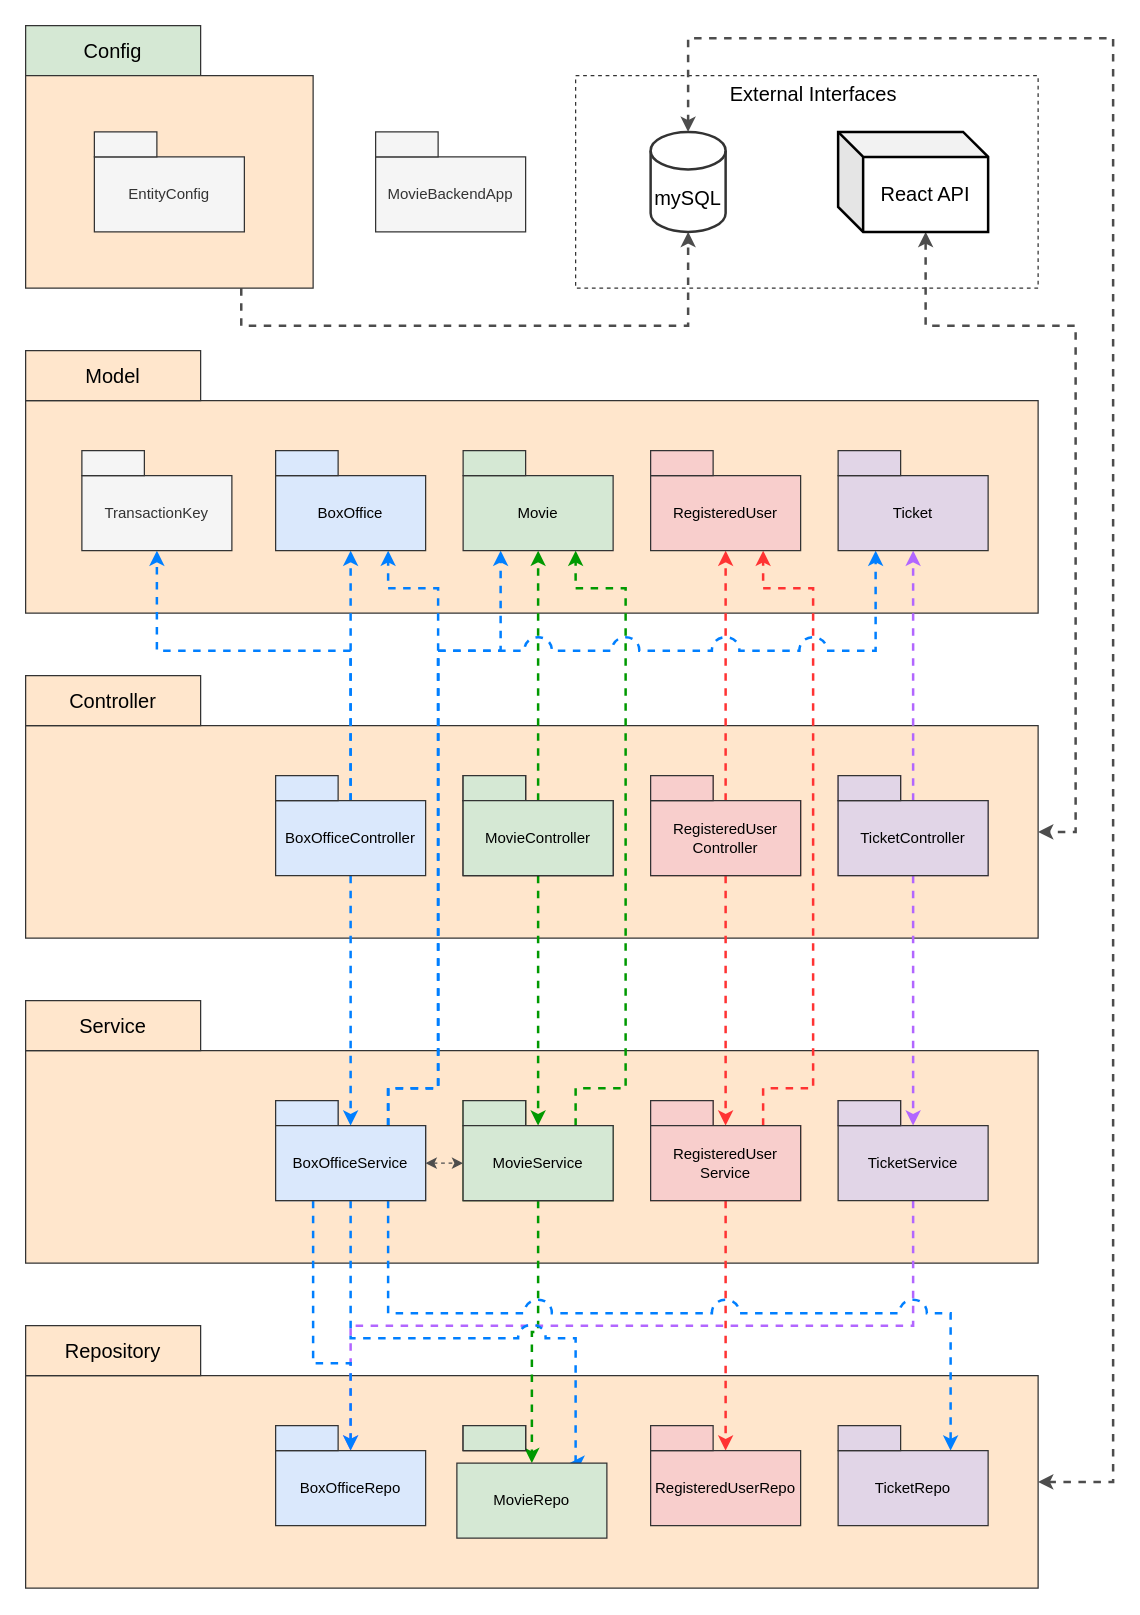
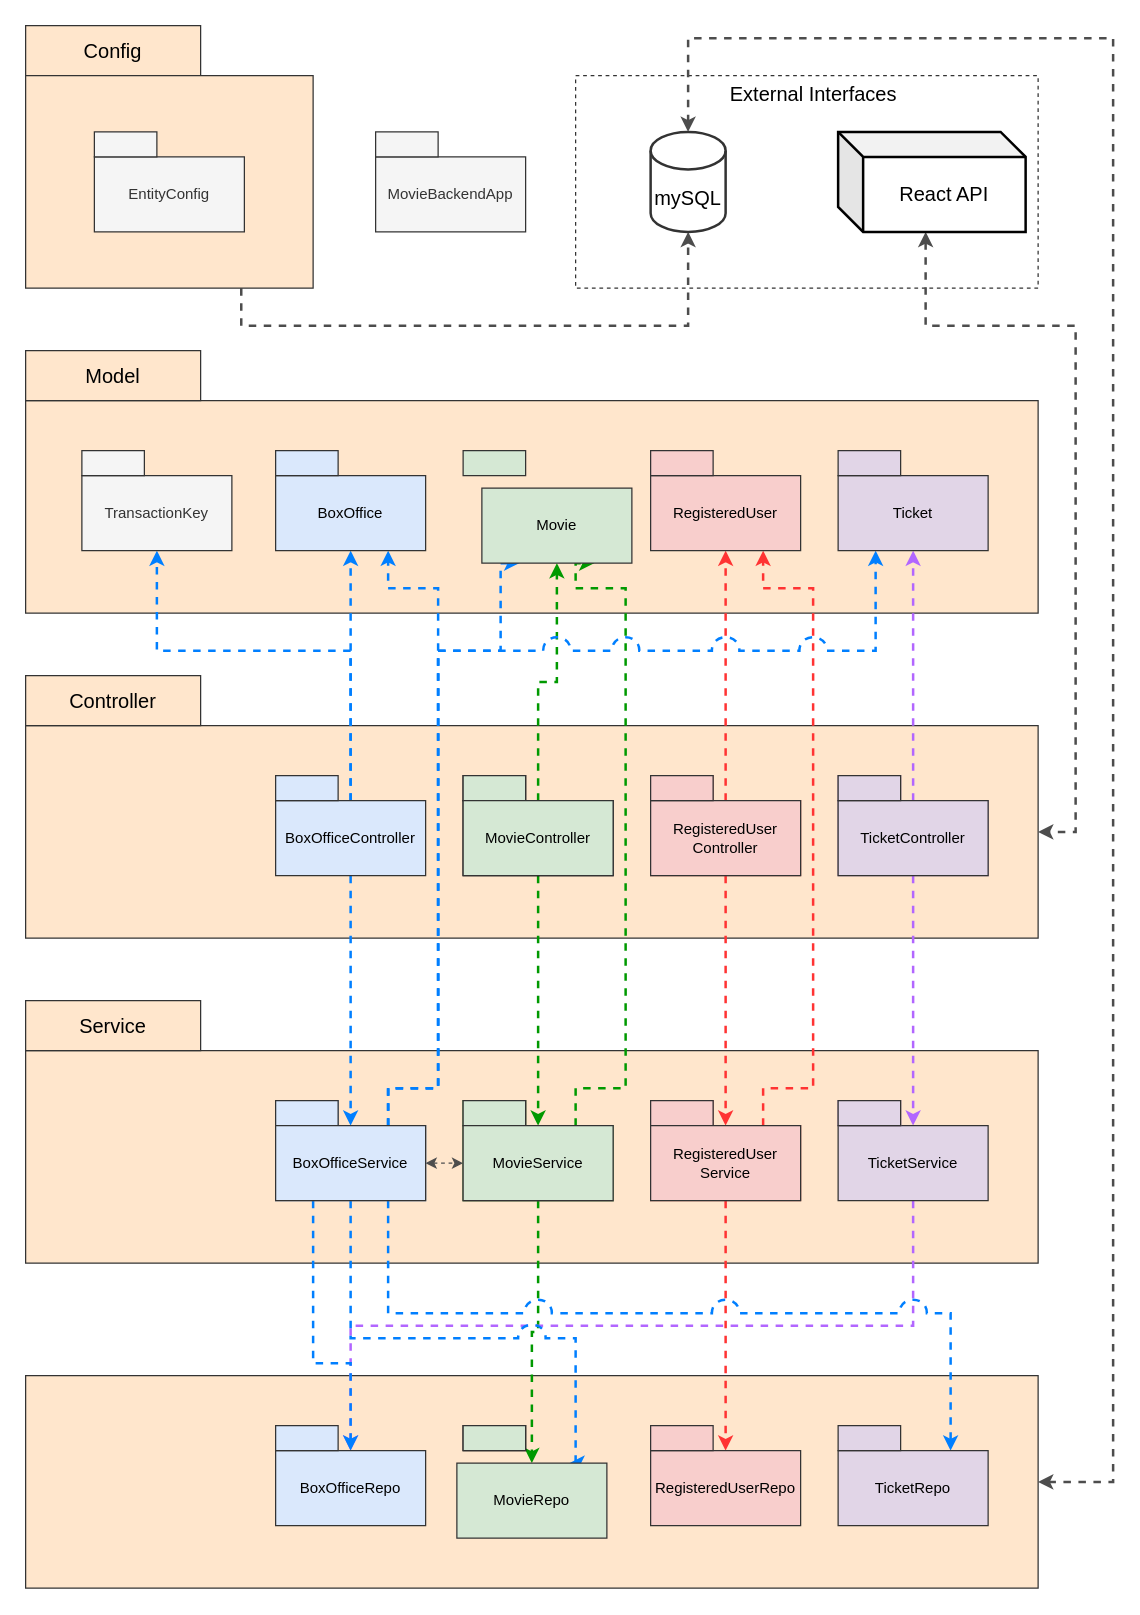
node "Config": fillcolor #d5e8d4 -> #ffe6cc
node "React API": size 150x100 -> 188x100
node "Movie": moved (538, 513) -> (557, 526)
node "Repository": removed
